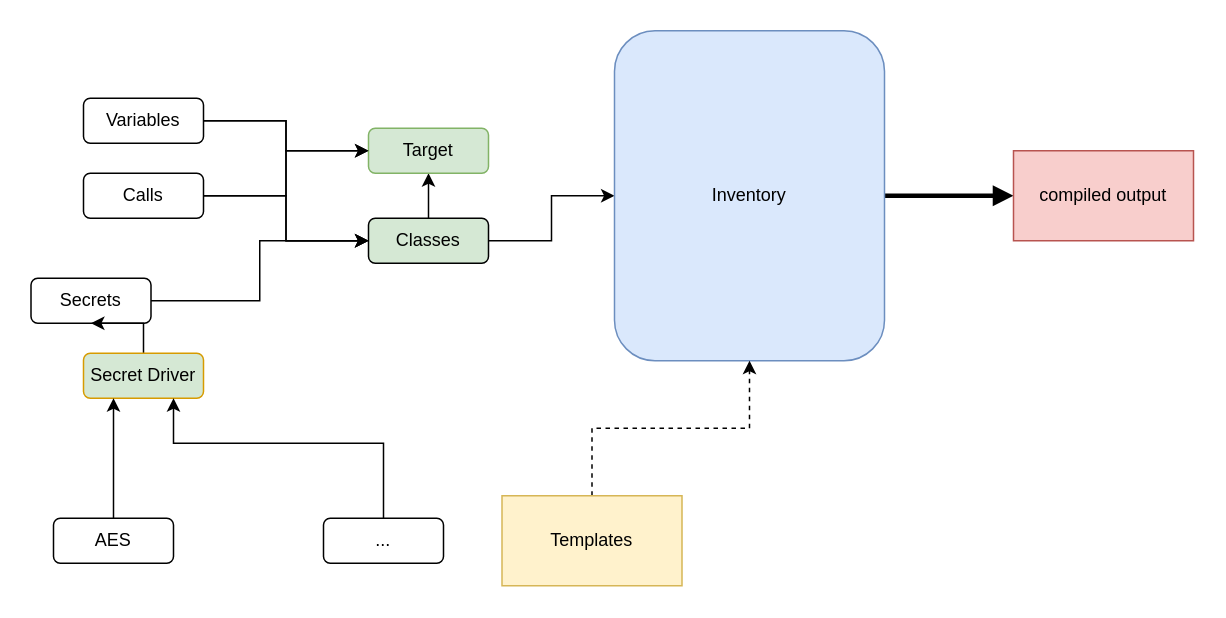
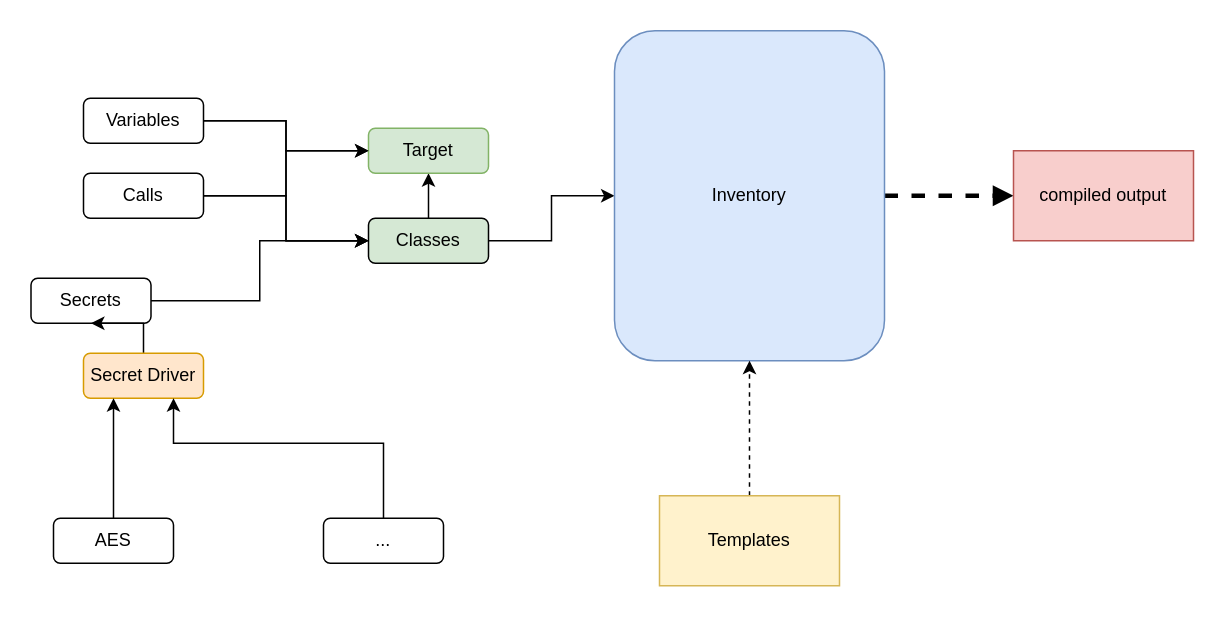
edge "Inventory" -> "compiled output": style solid -> dashed
node "Secret Driver": fillcolor #d5e8d4 -> #ffe6cc
node "Templates": moved (592, 541) -> (749, 541)
